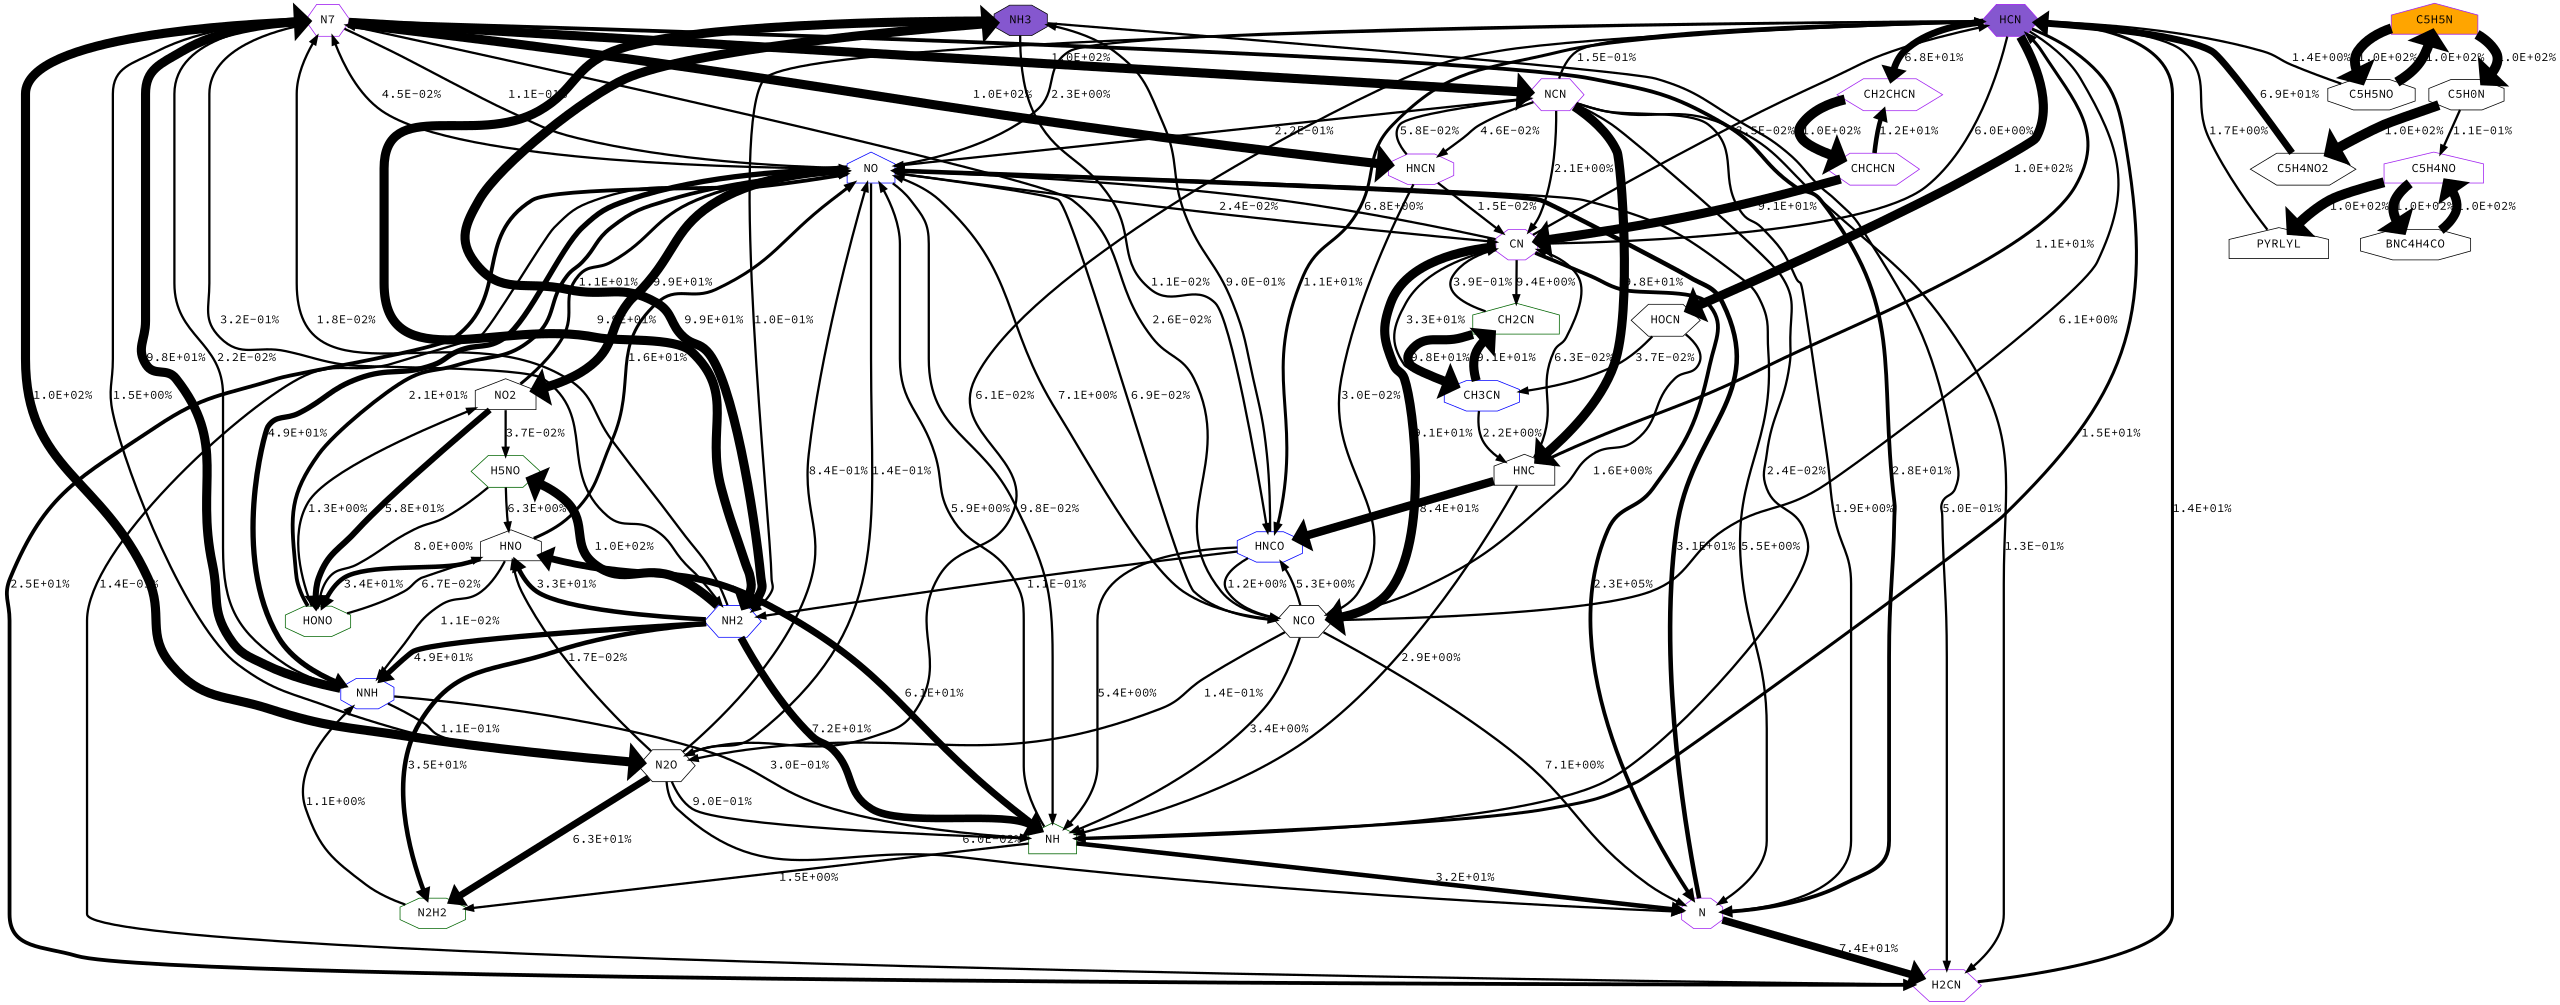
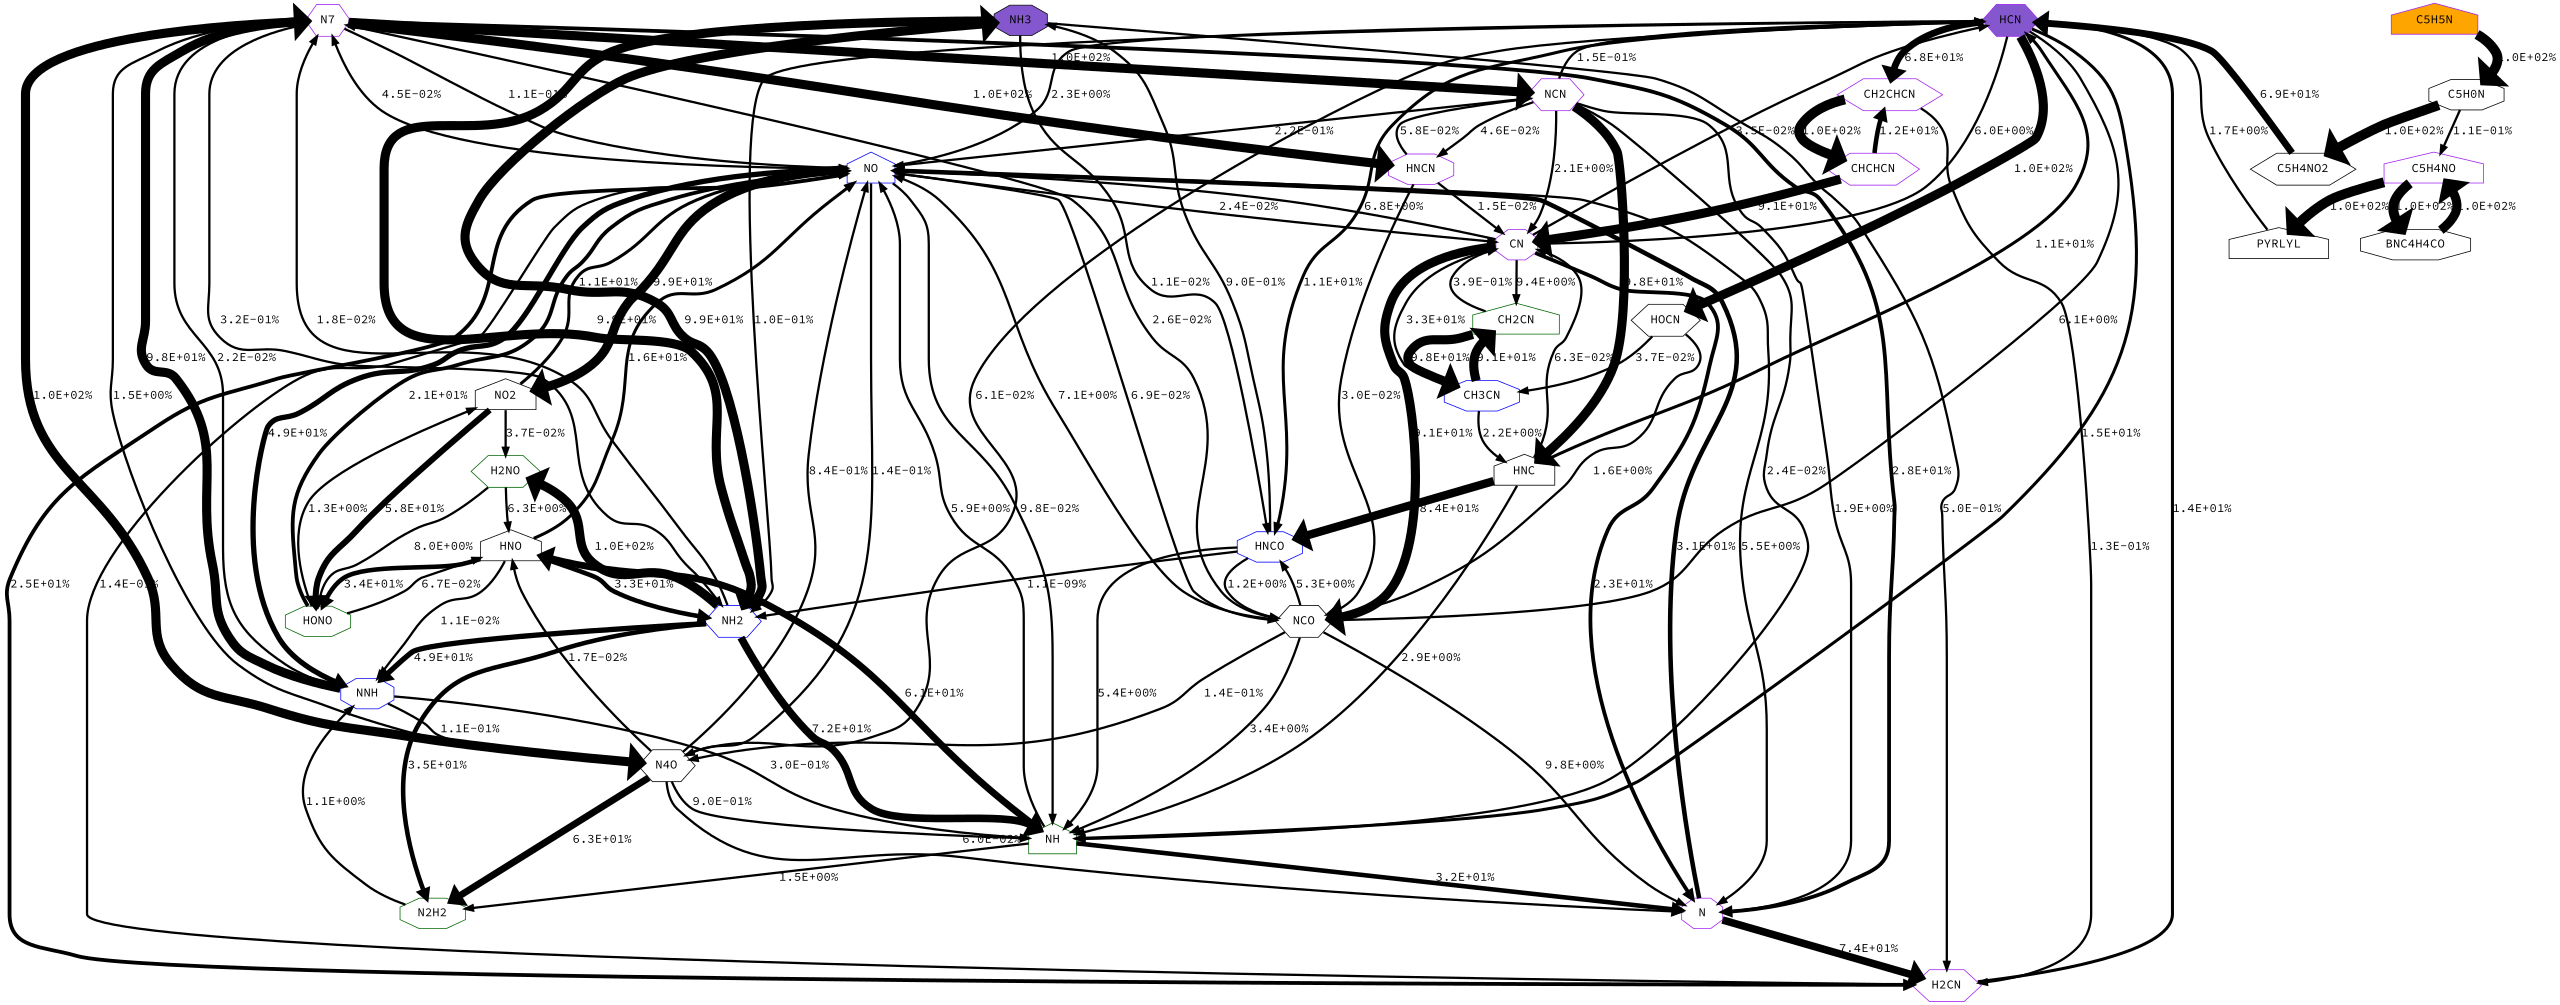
node "C5H5NO": removed
edge "NCN" -> "H2CN": now "CH2CHCN" -> "H2CN"
node "H5NO": label "H5NO" -> "H2NO"
edge "HNCO" -> "NH2": label "1.1E-01%" -> "1.1E-09%"
edge "CN" -> "N": label "2.3E+05%" -> "2.3E+01%"
edge "NH2" -> "HNO": reversed
node "N2O": label "N2O" -> "N4O"
edge "NCO" -> "N": label "7.1E+00%" -> "9.8E+00%"
